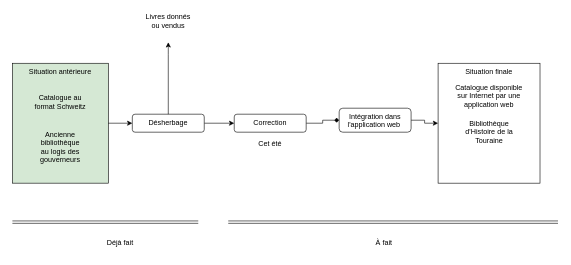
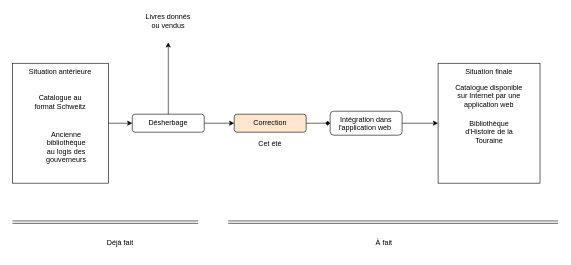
node "Intégration dans l'application web": moved (375, 120) -> (366, 123)
node "Situation antérieure": fillcolor #d5e8d4 -> #ffffff
node "Correction": fillcolor #ffffff -> #ffe6cc
node "Ancienne bibliothèque au logis des gouverneurs": moved (60, 147) -> (66, 147)
